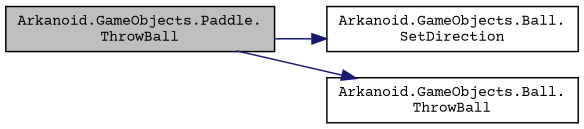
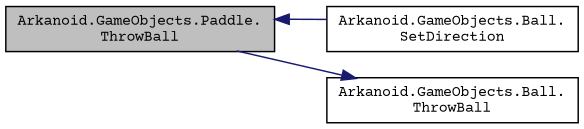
edge "Arkanoid.GameObjects.Paddle. ThrowBall" -> "Arkanoid.GameObjects.Ball. SetDirection": reversed
